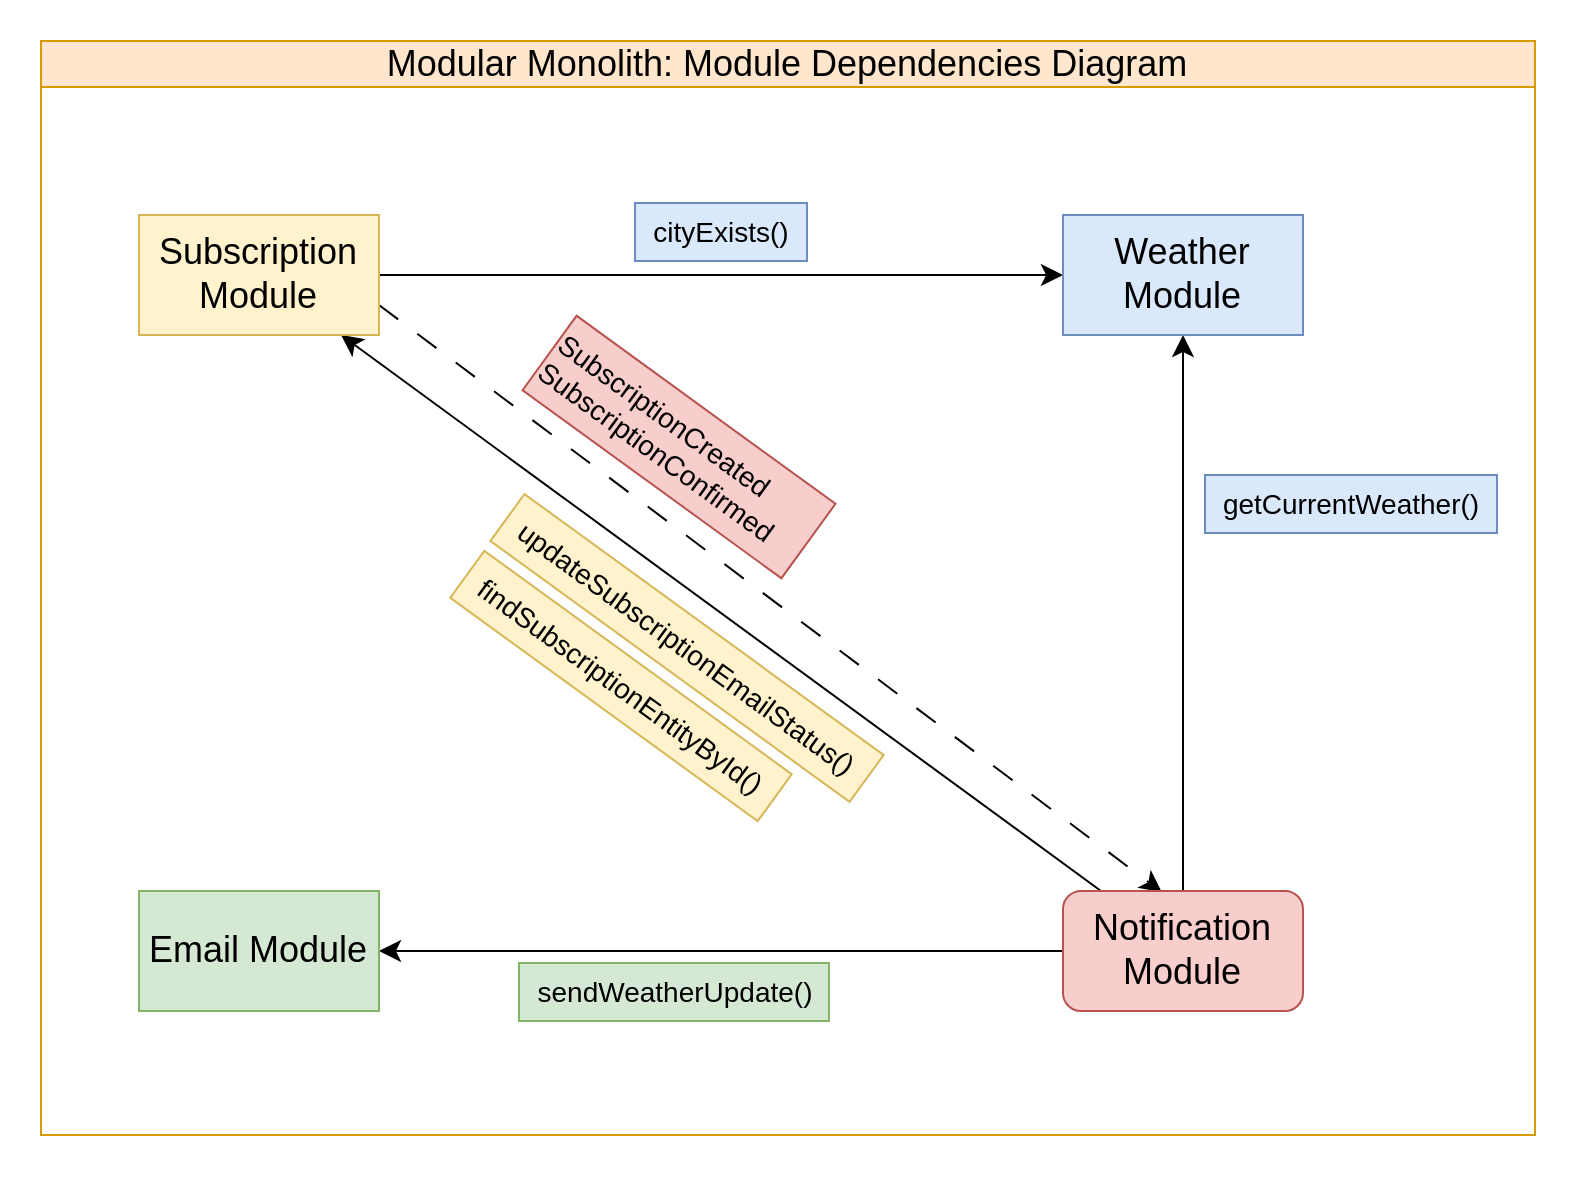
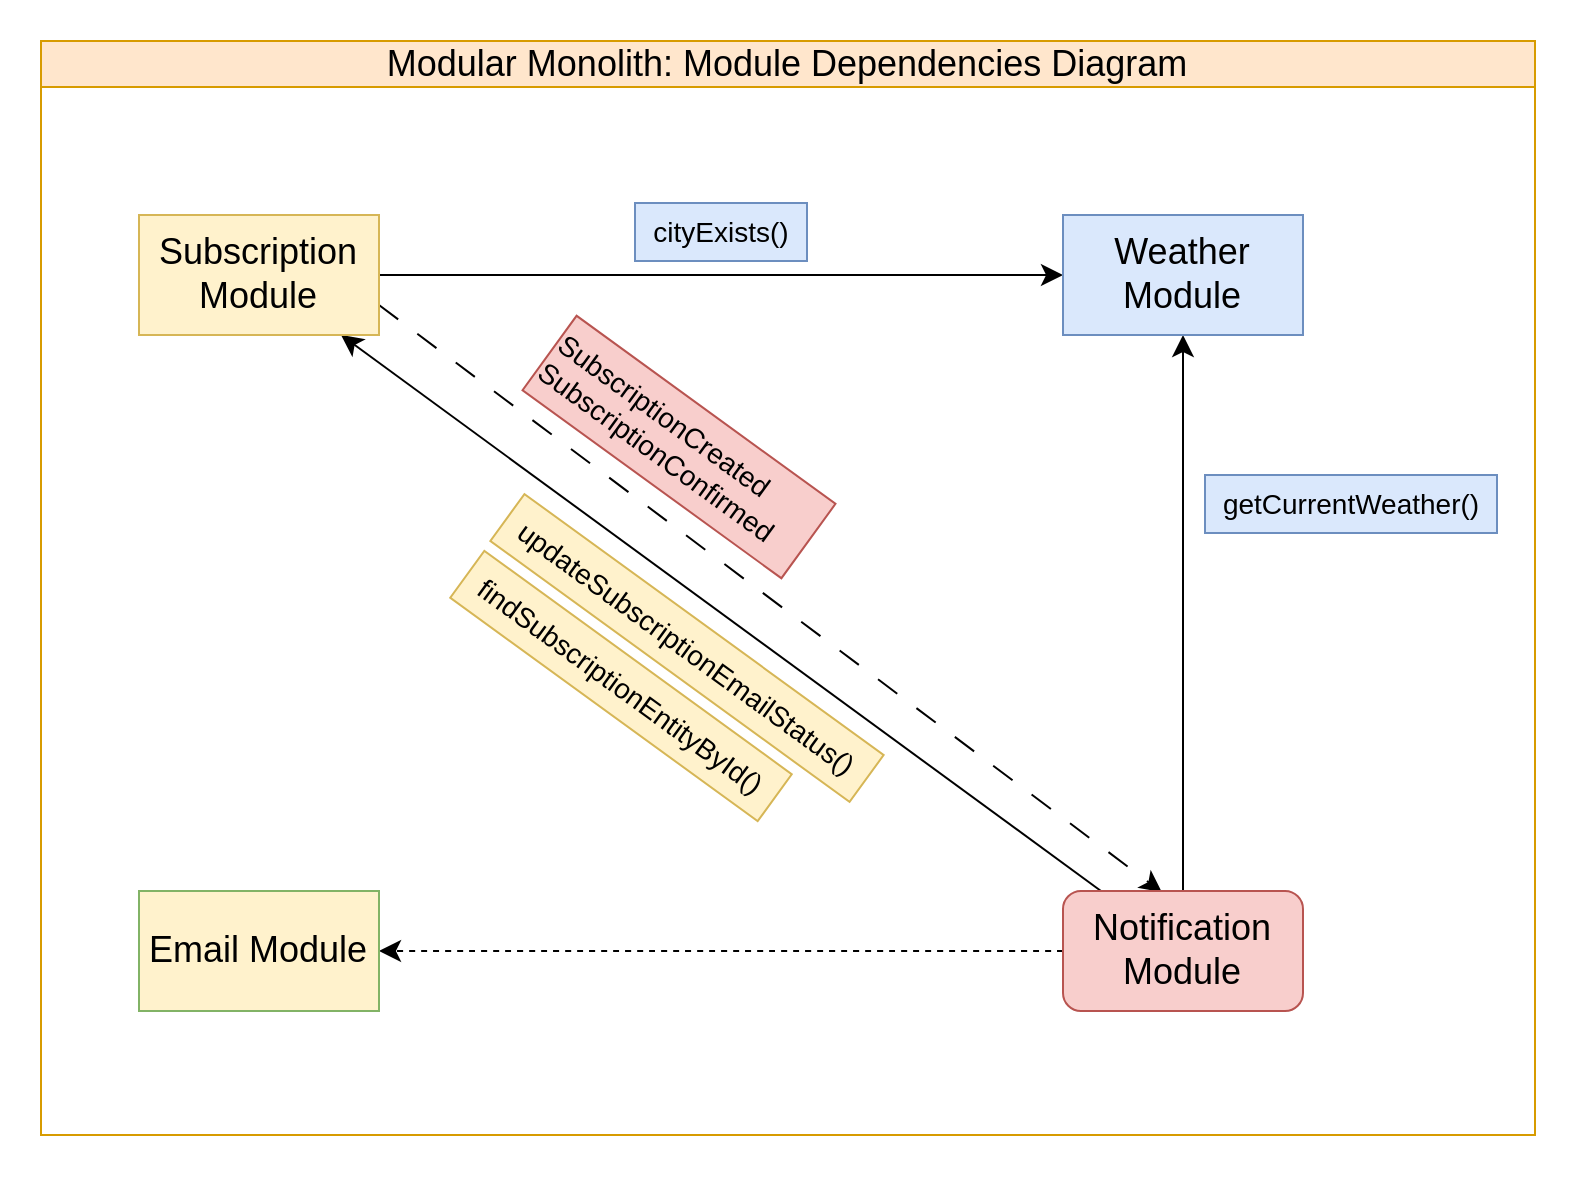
node "Email Module": fillcolor #d5e8d4 -> #fff2cc
edge "Notification Module" -> "Email Module": style solid -> dashed
node "sendWeatherUpdate()": removed
